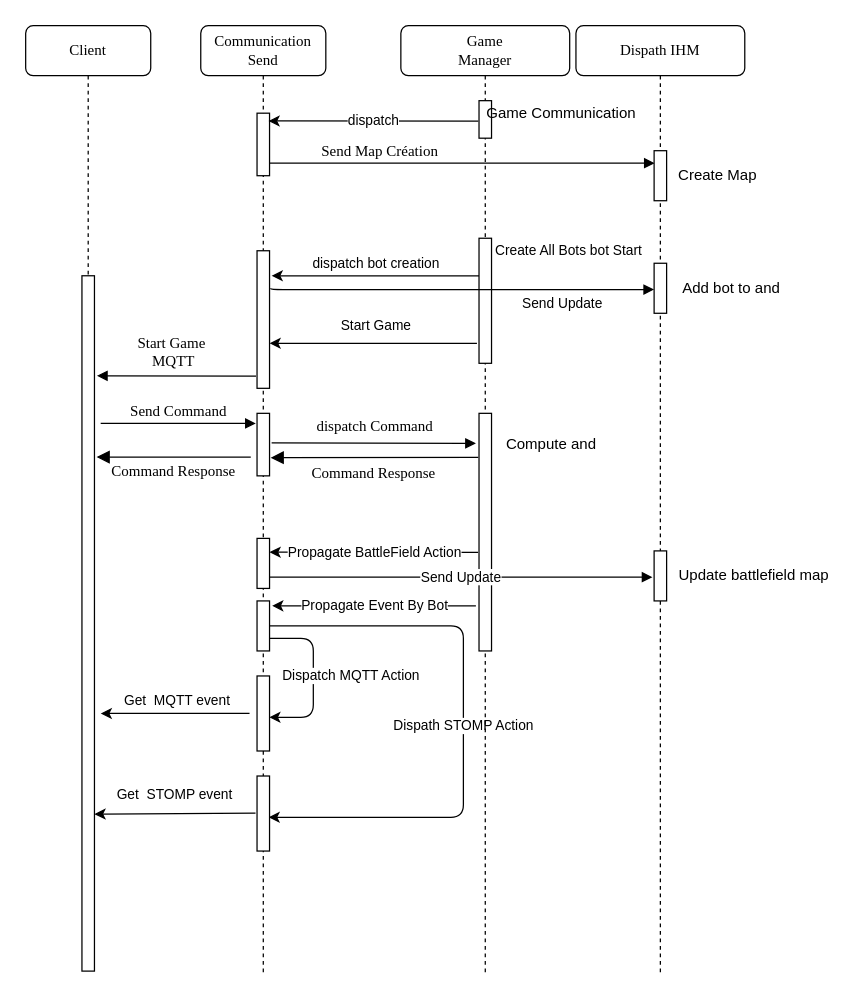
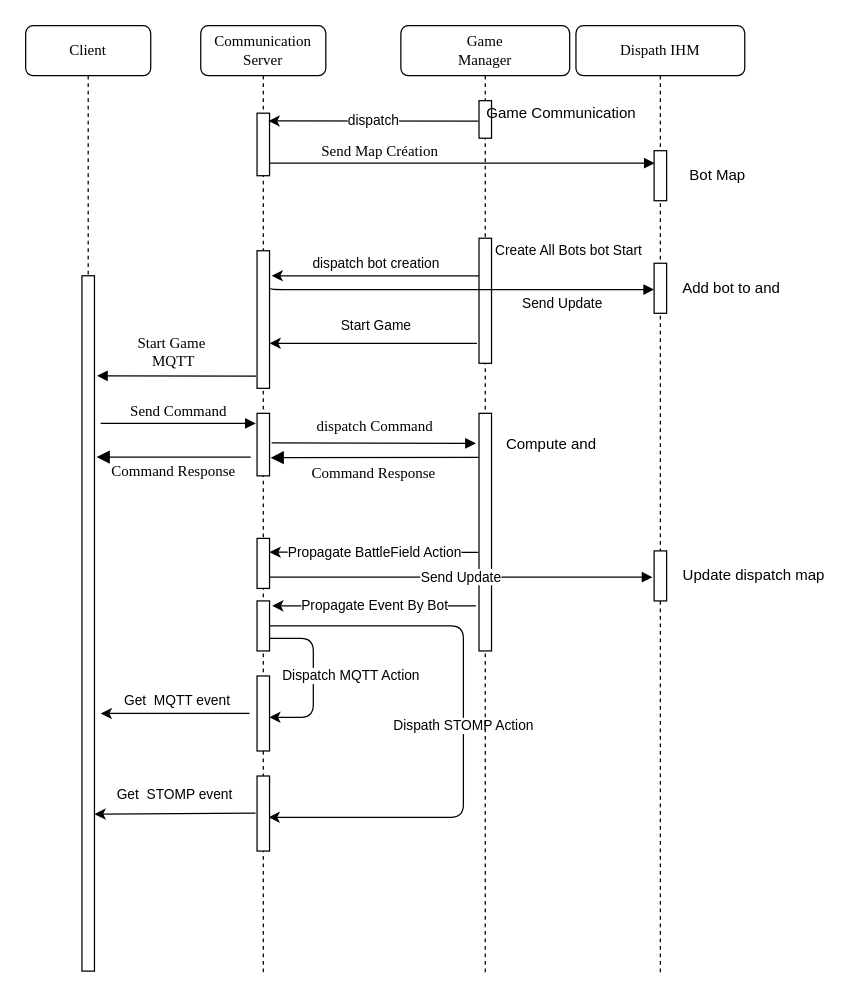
node "Communication Send": label "Communication Send" -> "Communication Server"
node "Create Map": label "Create Map" -> "Bot Map"
node "Update battlefield map": label "Update battlefield map" -> "Update dispatch map"
